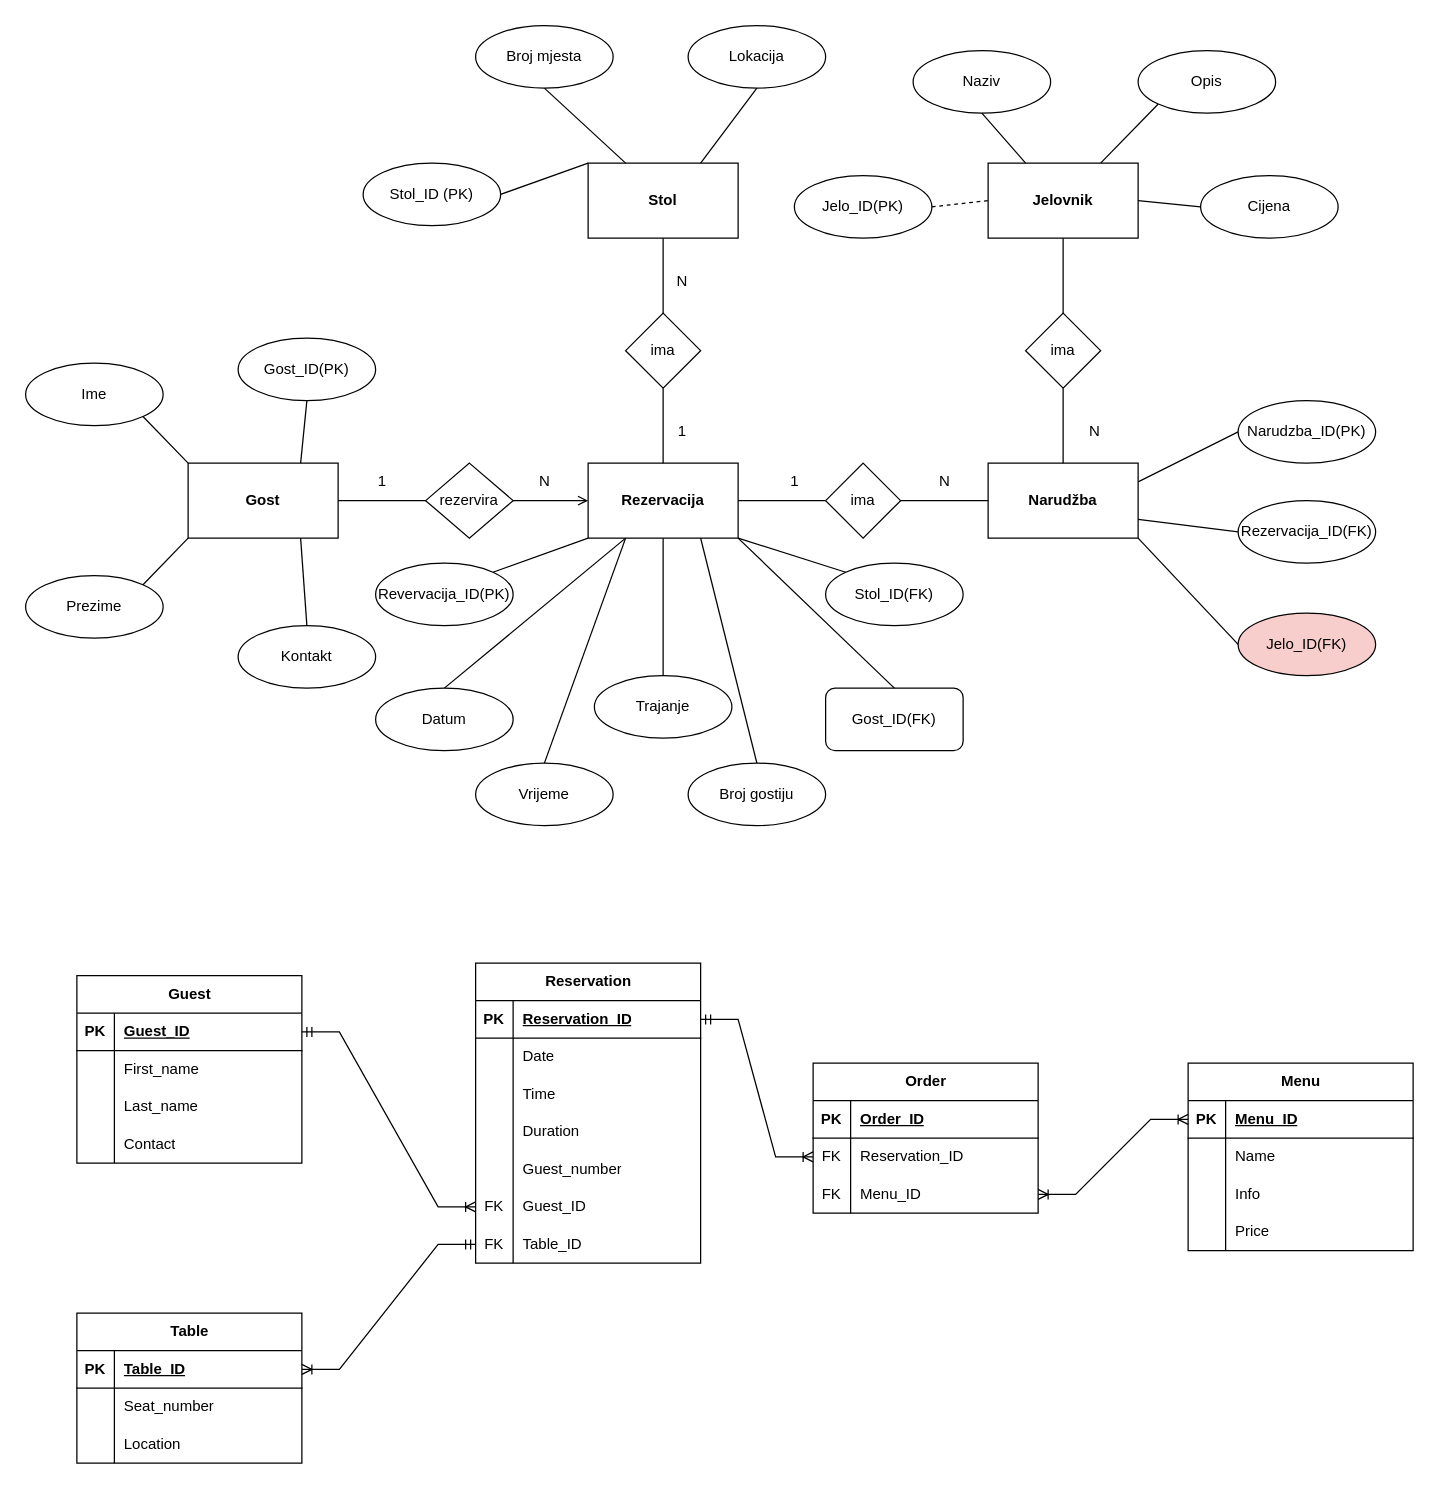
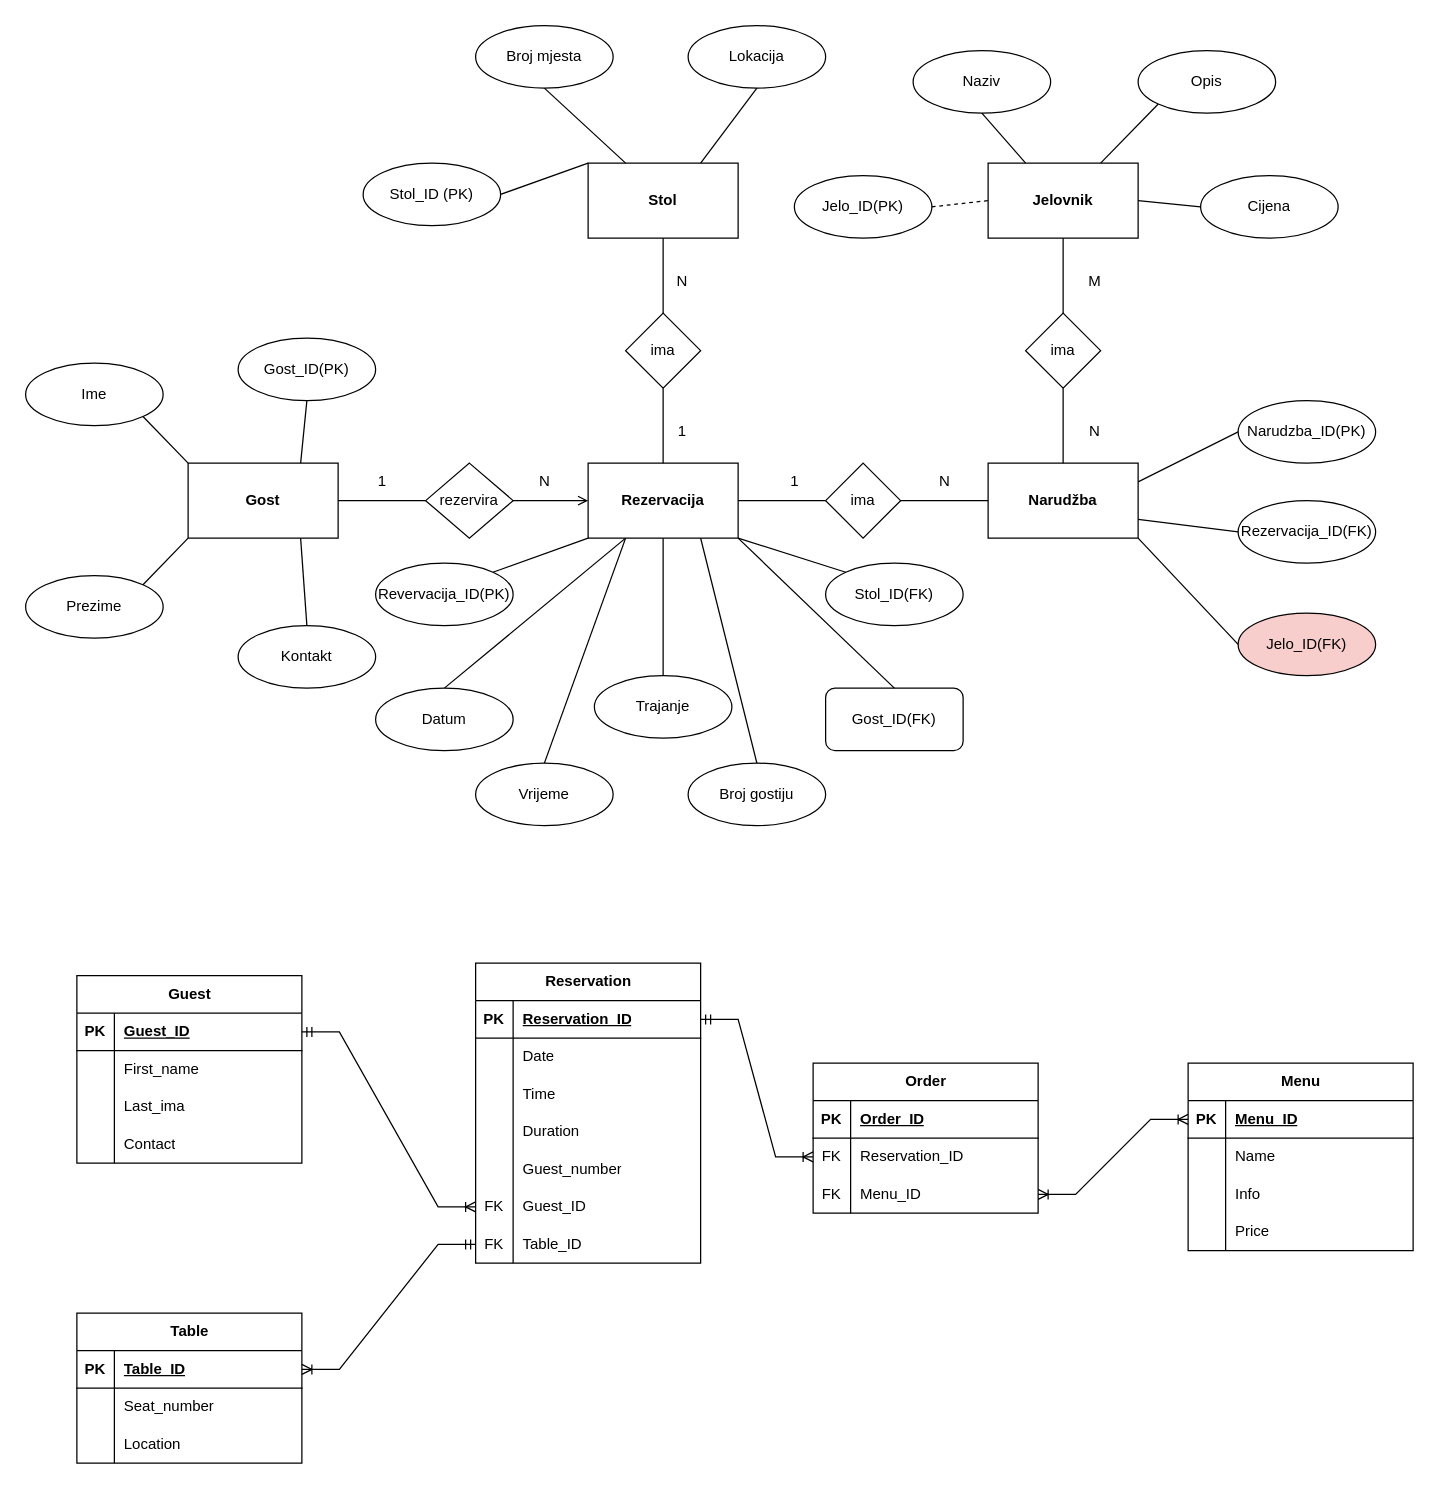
node "M": added
node "Last_name": label "Last_name" -> "Last_ima"
